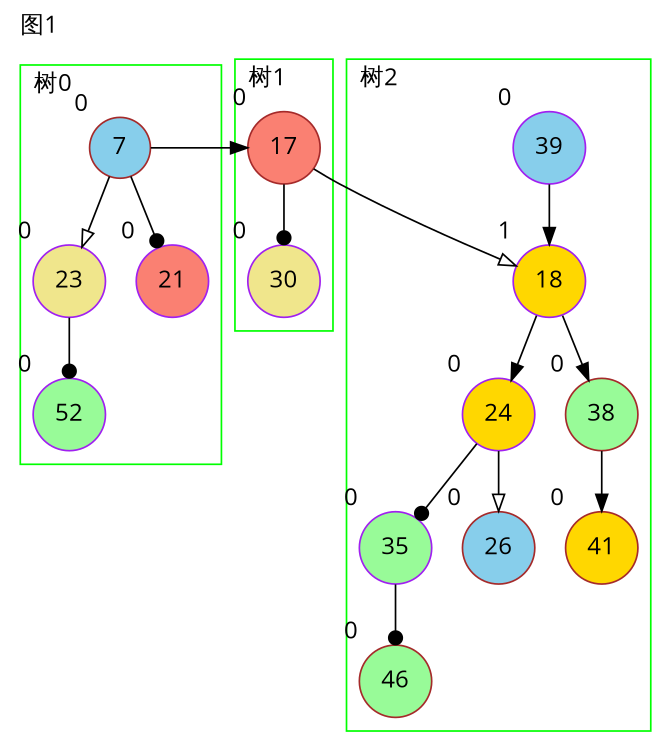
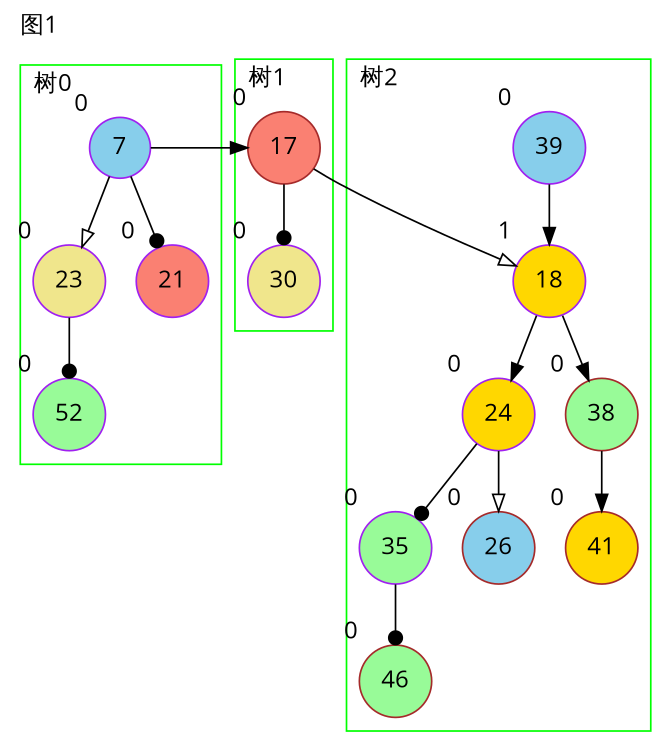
node "7 0": color brown -> purple
